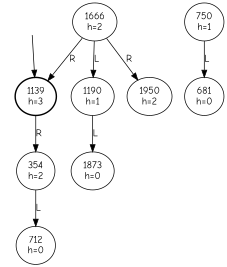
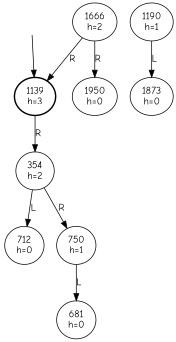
edge "1666 h=2" -> "1190 h=1": removed, label "L"
node "1950 h=2": label "1950 h=2" -> "1950 h=0"
edge "354 h=2" -> "750 h=1": added, label "R"
